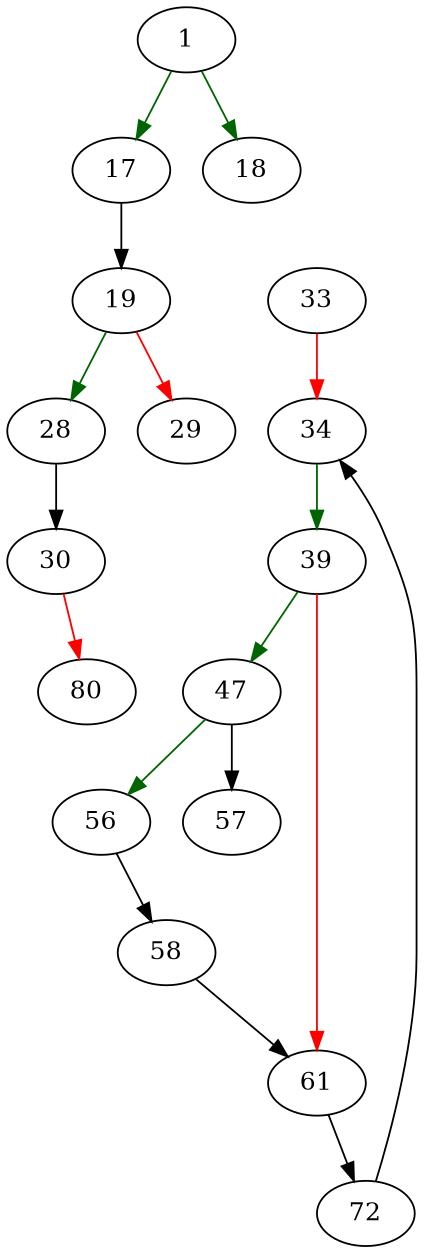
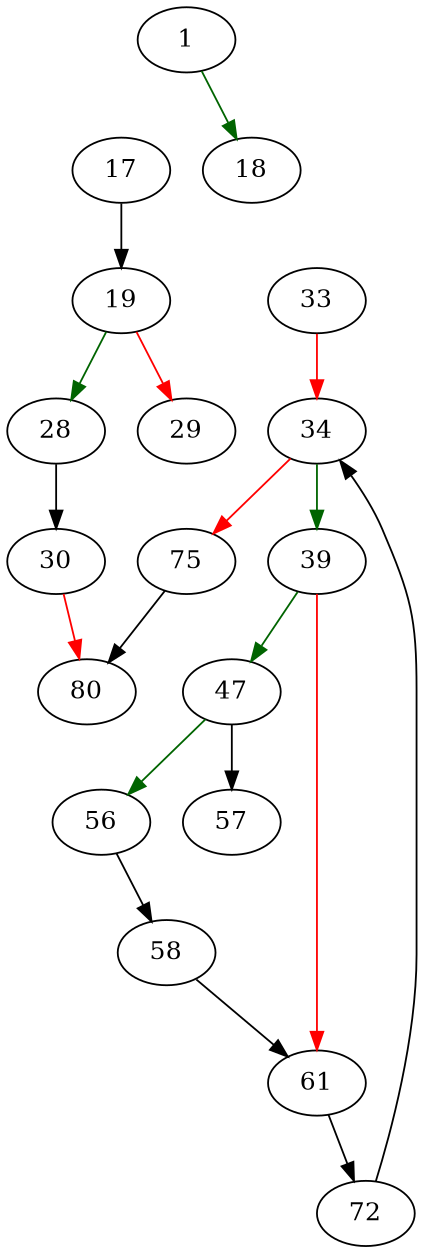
edge "1" -> "17": removed
node "75": added
